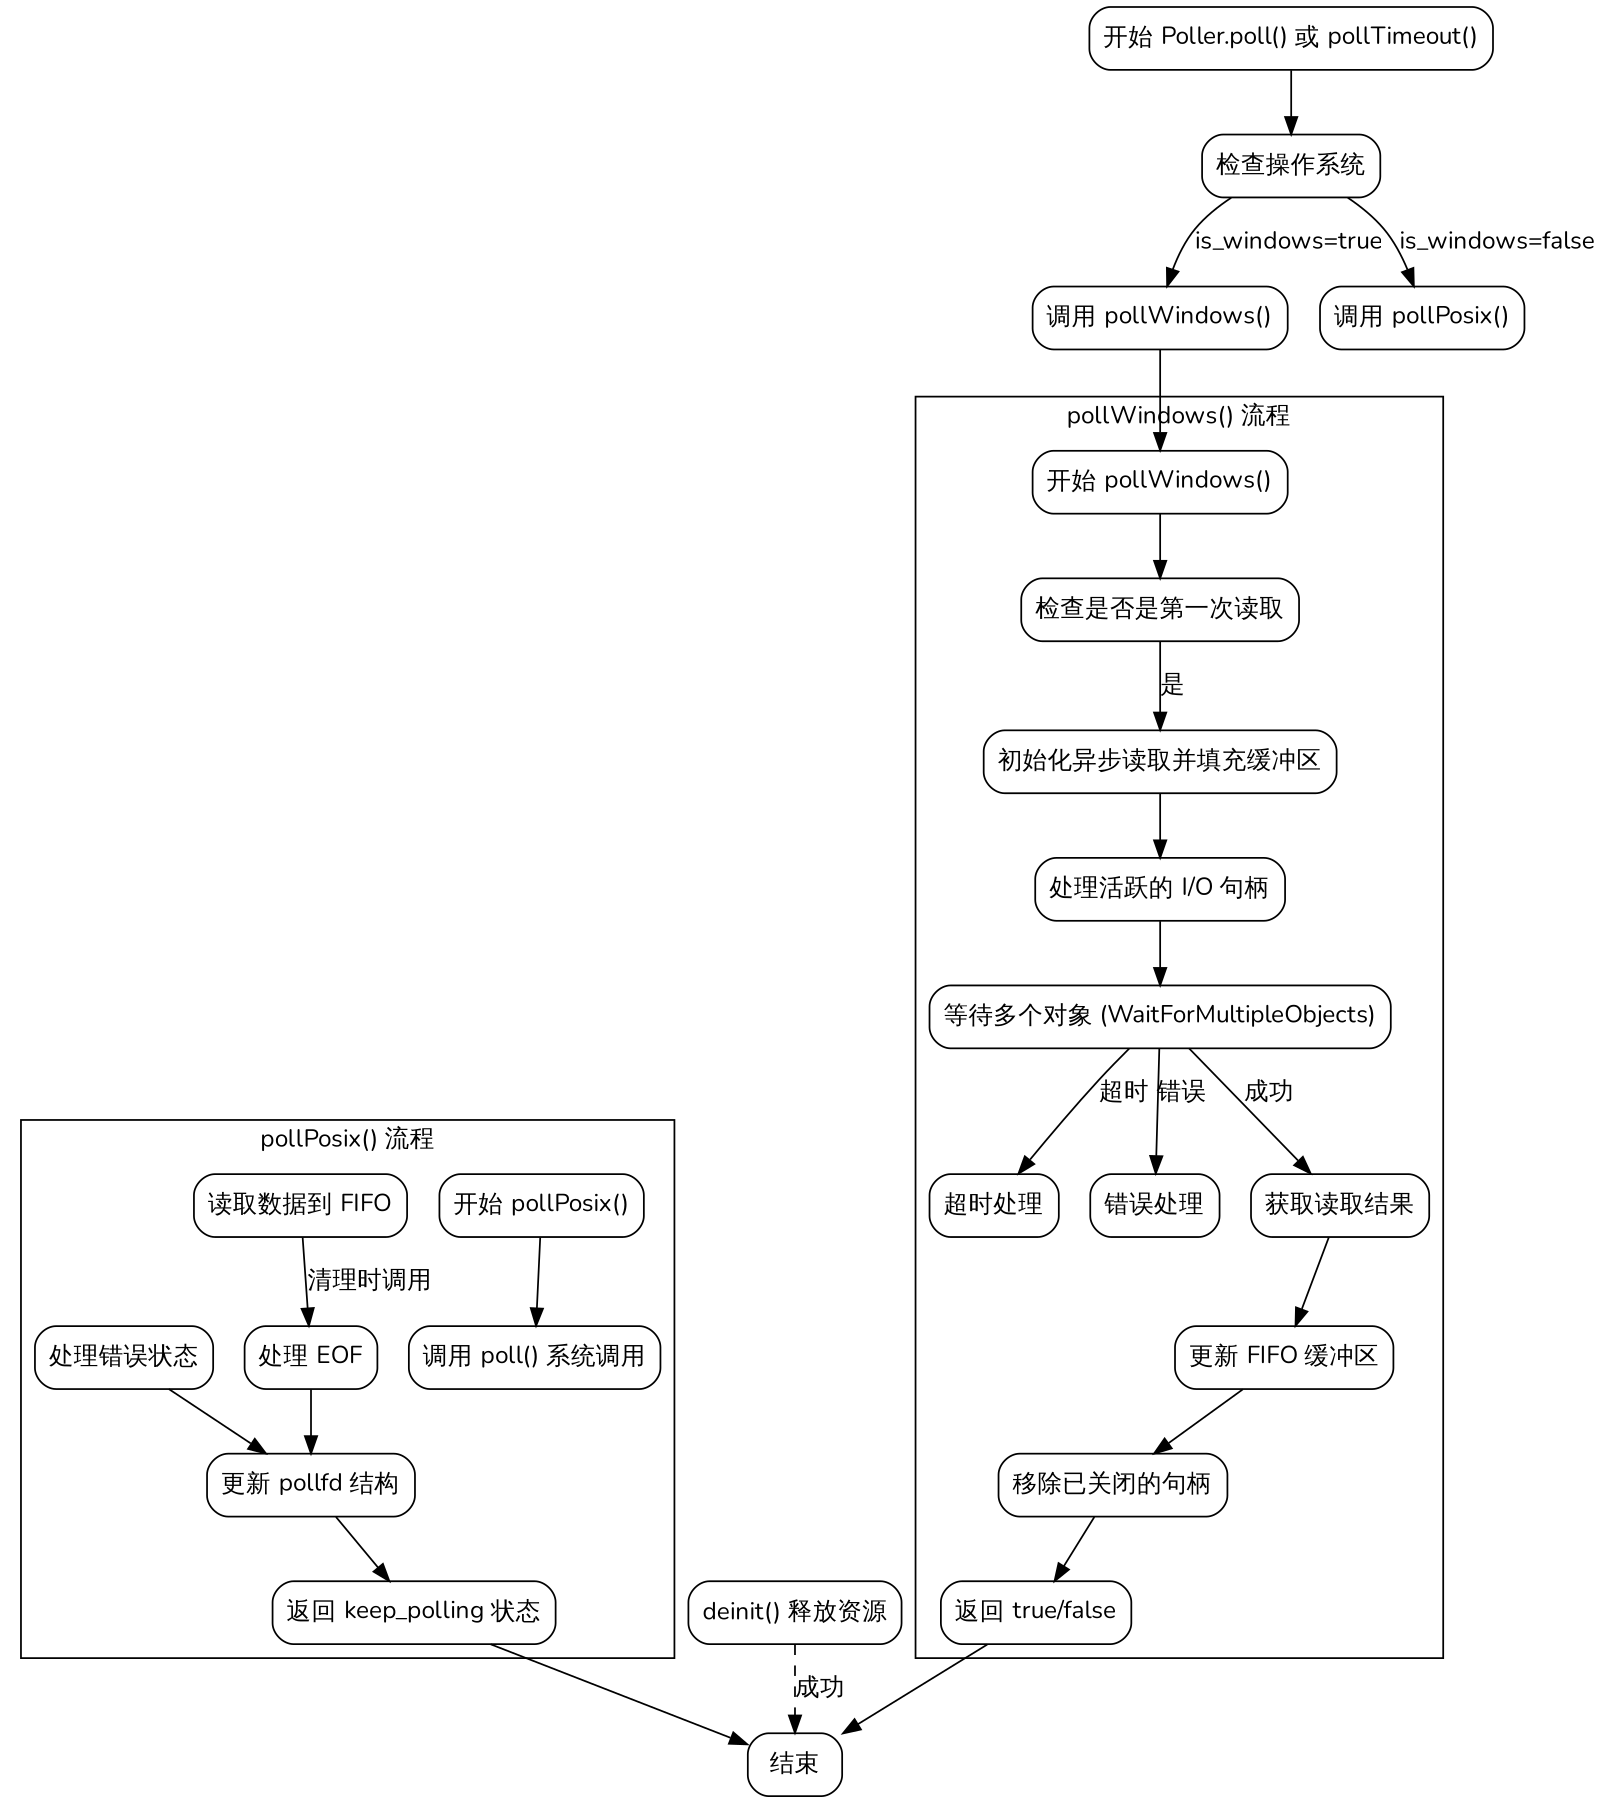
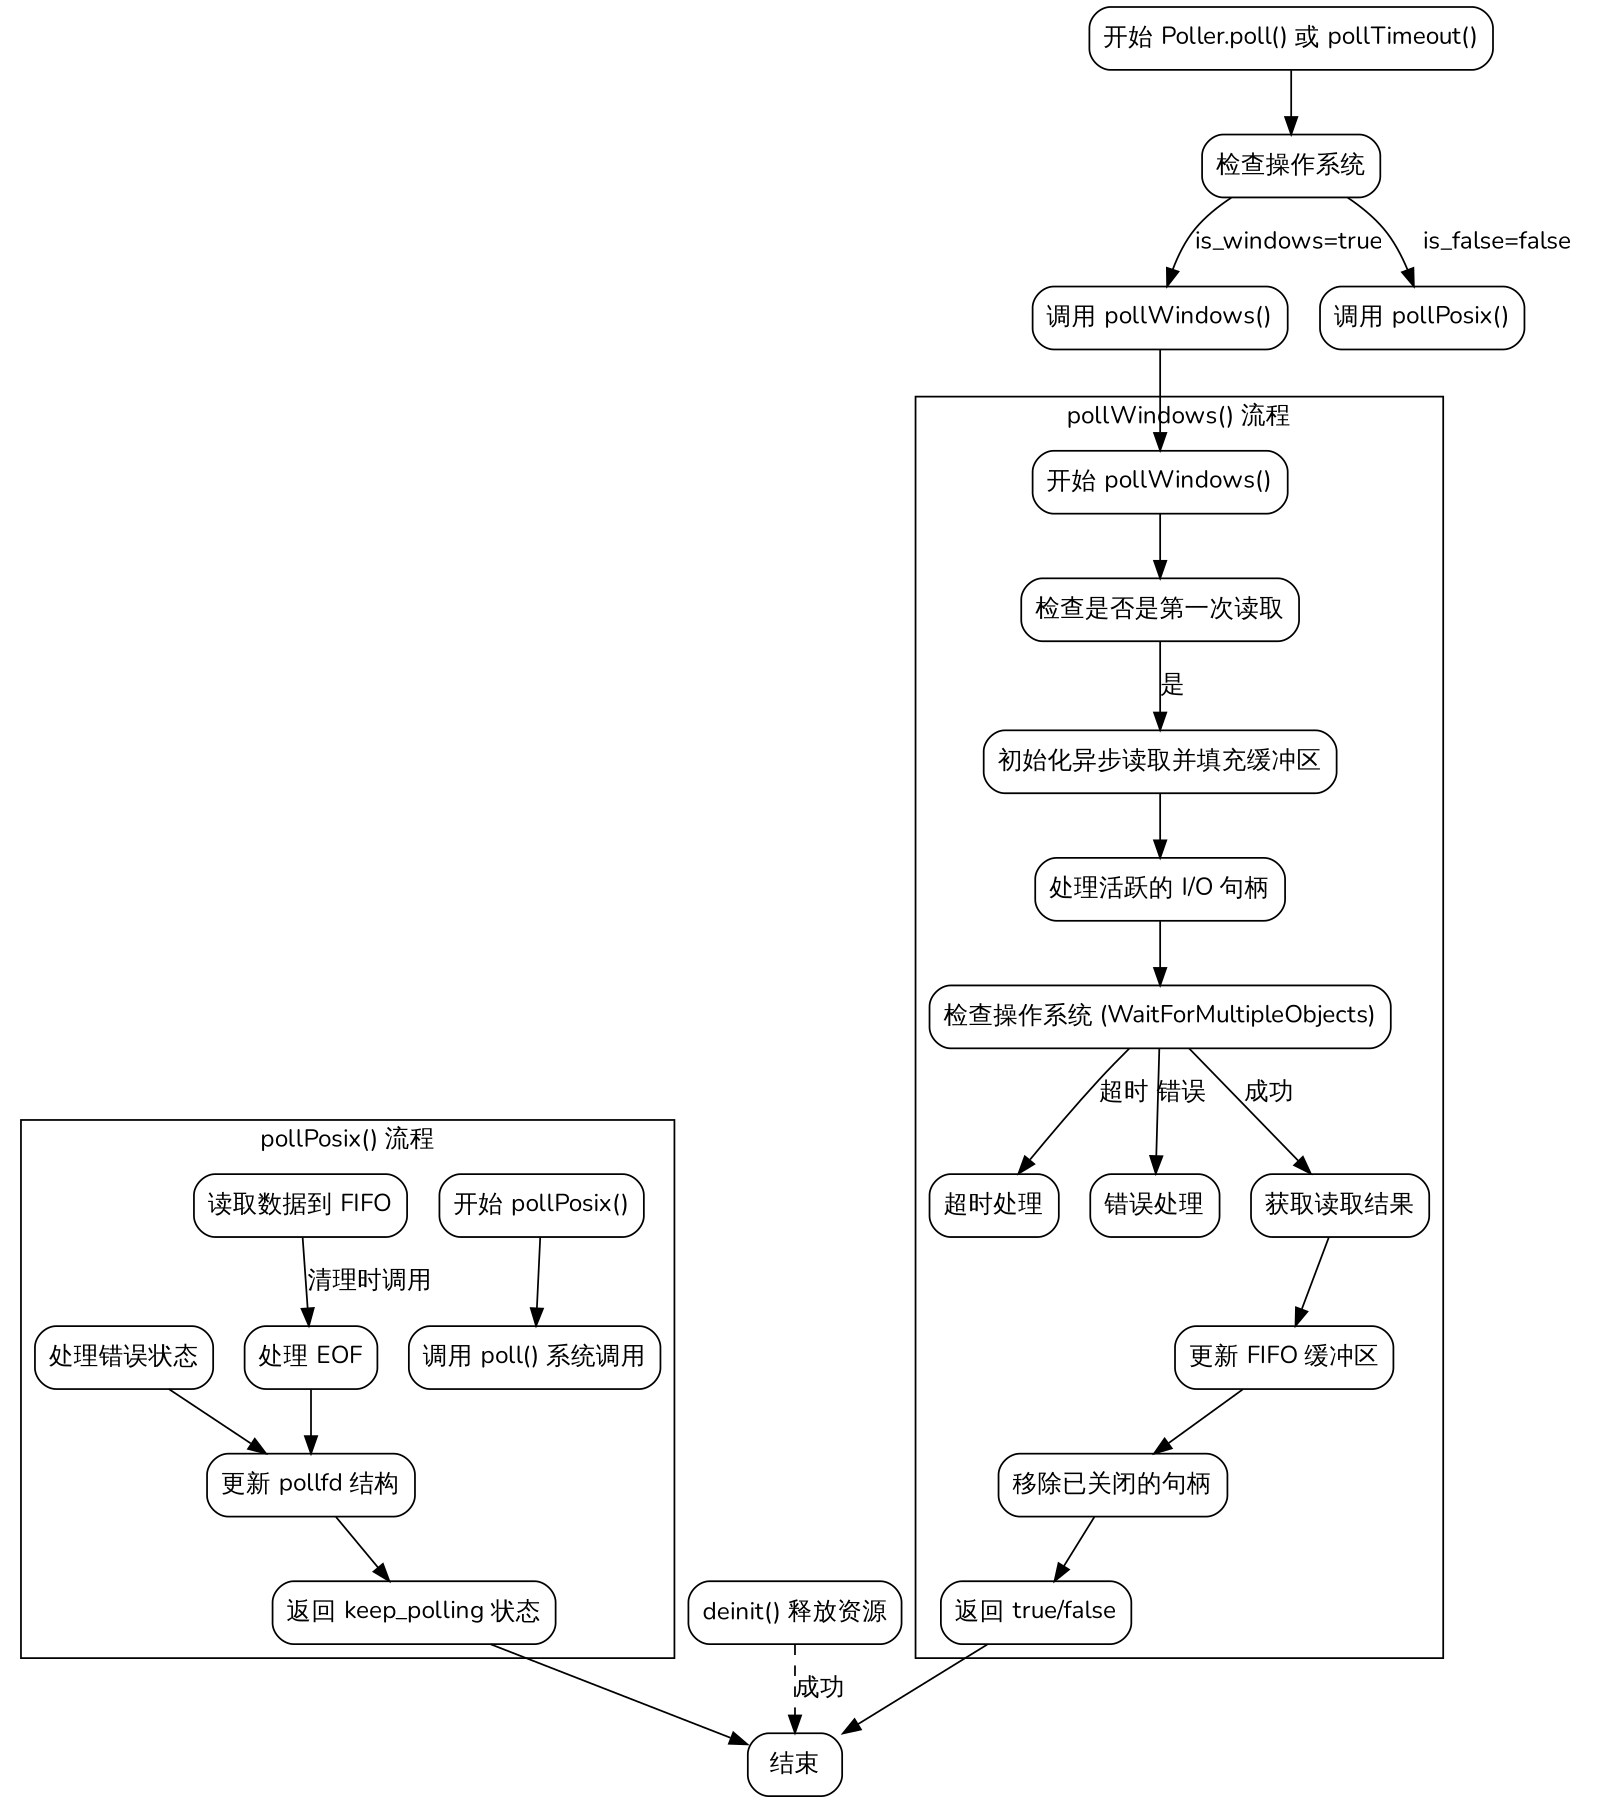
edge "检查操作系统" -> "调用 pollPosix()": label "is_windows=false" -> "is_false=false"
node "等待多个对象 (WaitForMultipleObjects)": label "等待多个对象 (WaitForMultipleObjects)" -> "检查操作系统 (WaitForMultipleObjects)"
